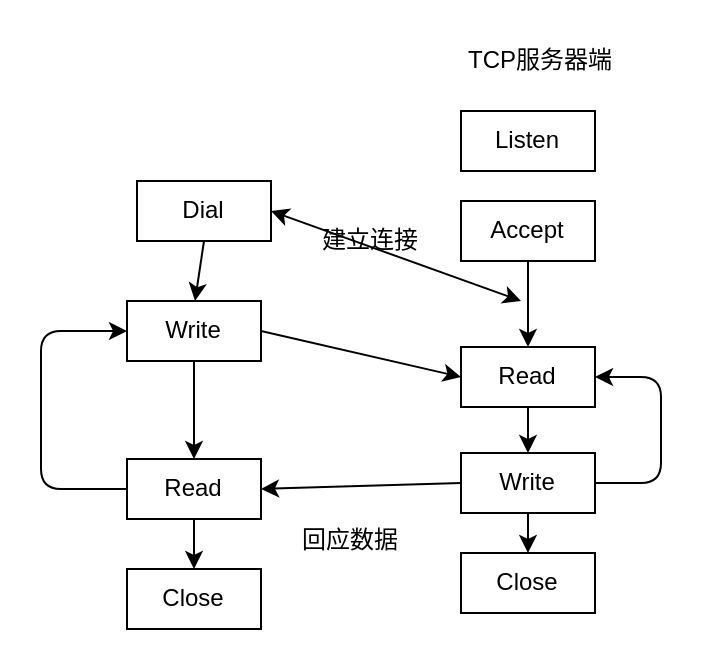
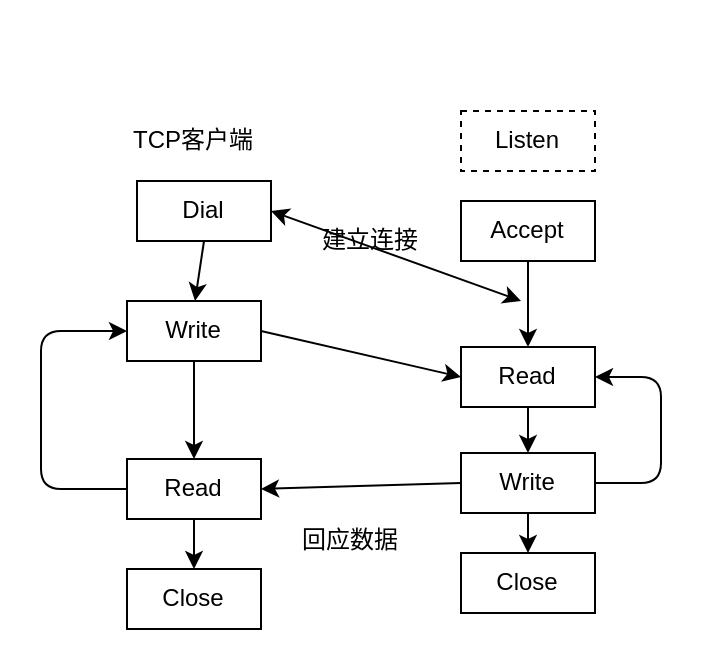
node "TCP服务器端": removed
node "TCP客户端": added
node "Listen": style solid -> dashed
